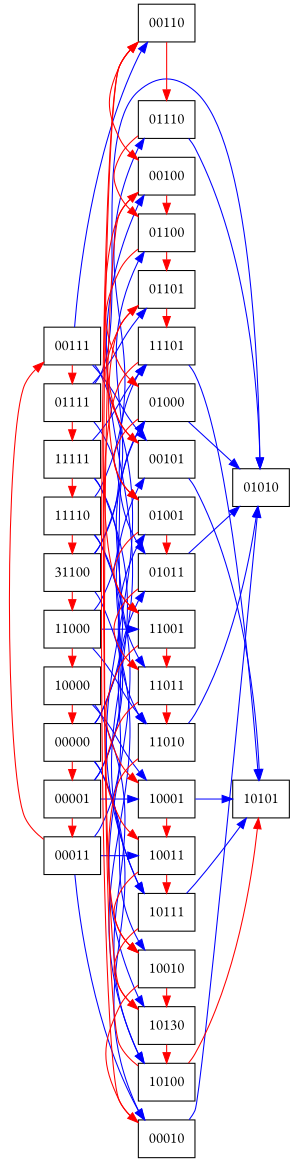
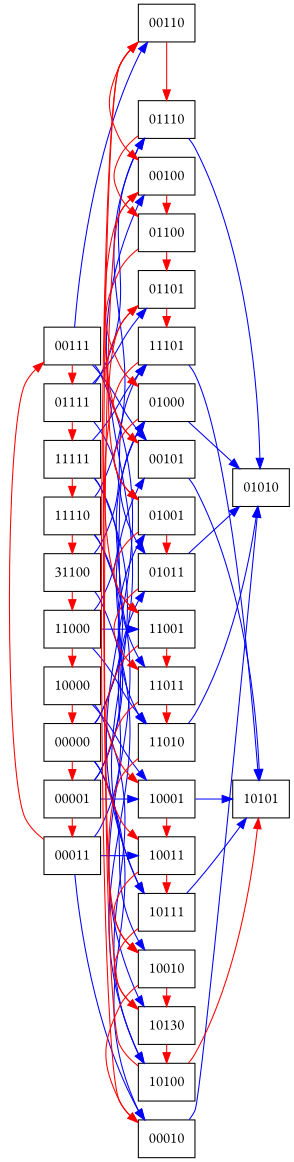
edge "01111" -> "01010": now "01111" -> "01110"
edge "31100" -> "01100": removed
